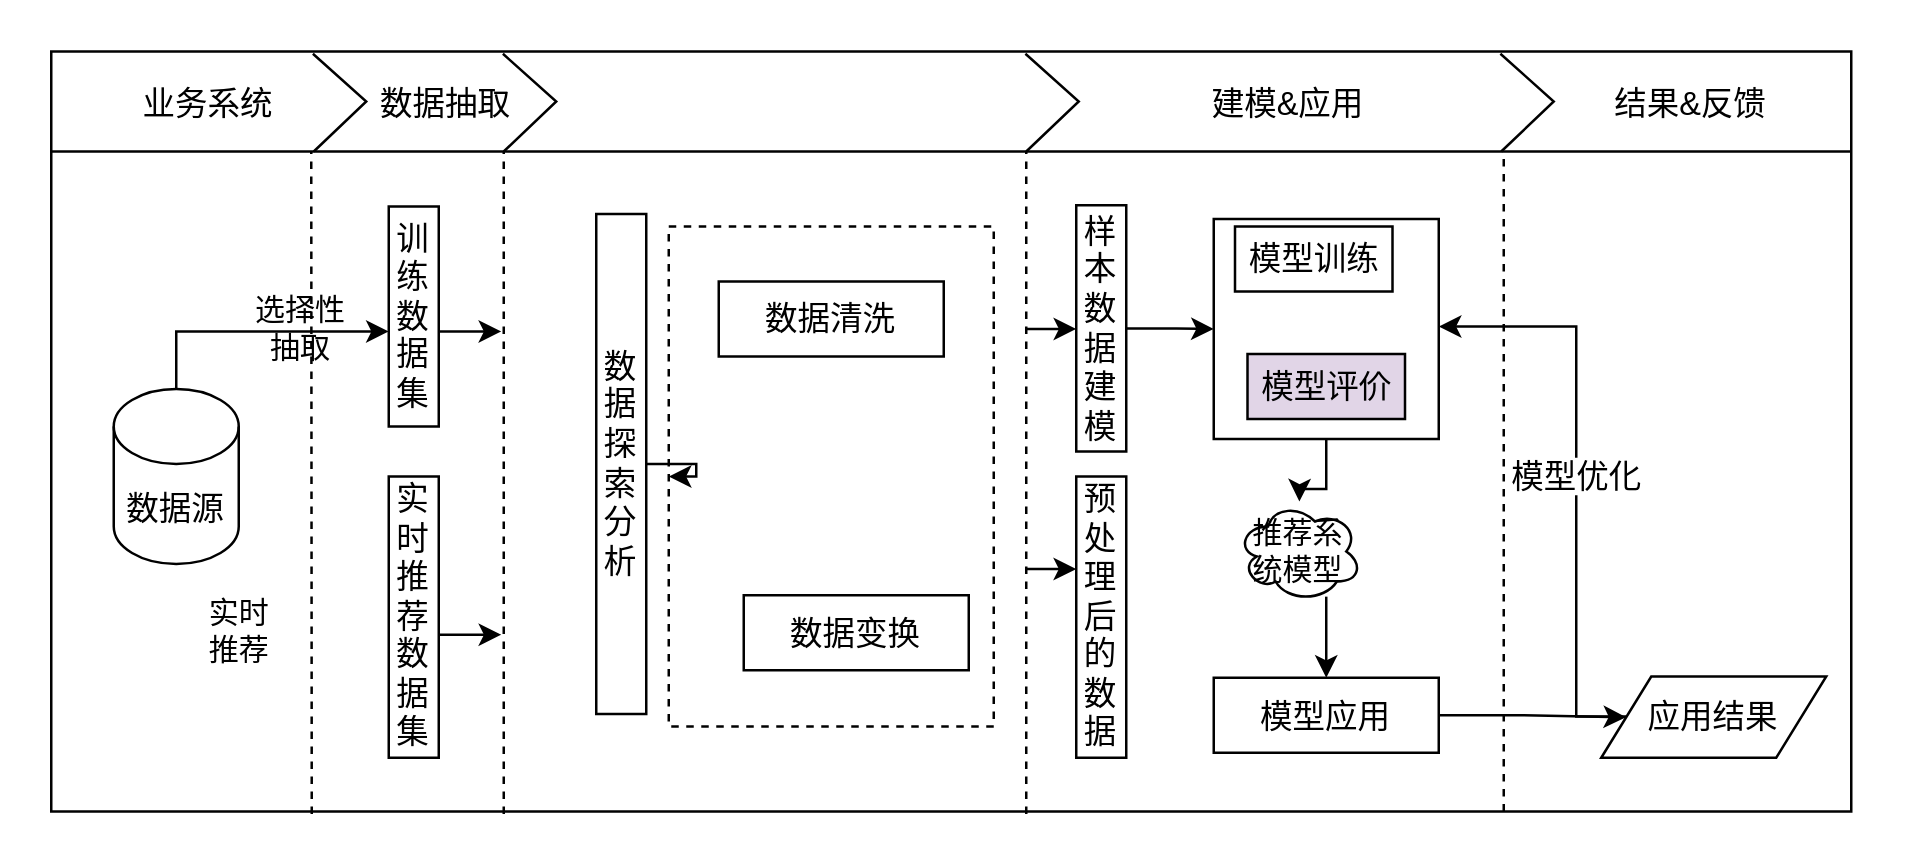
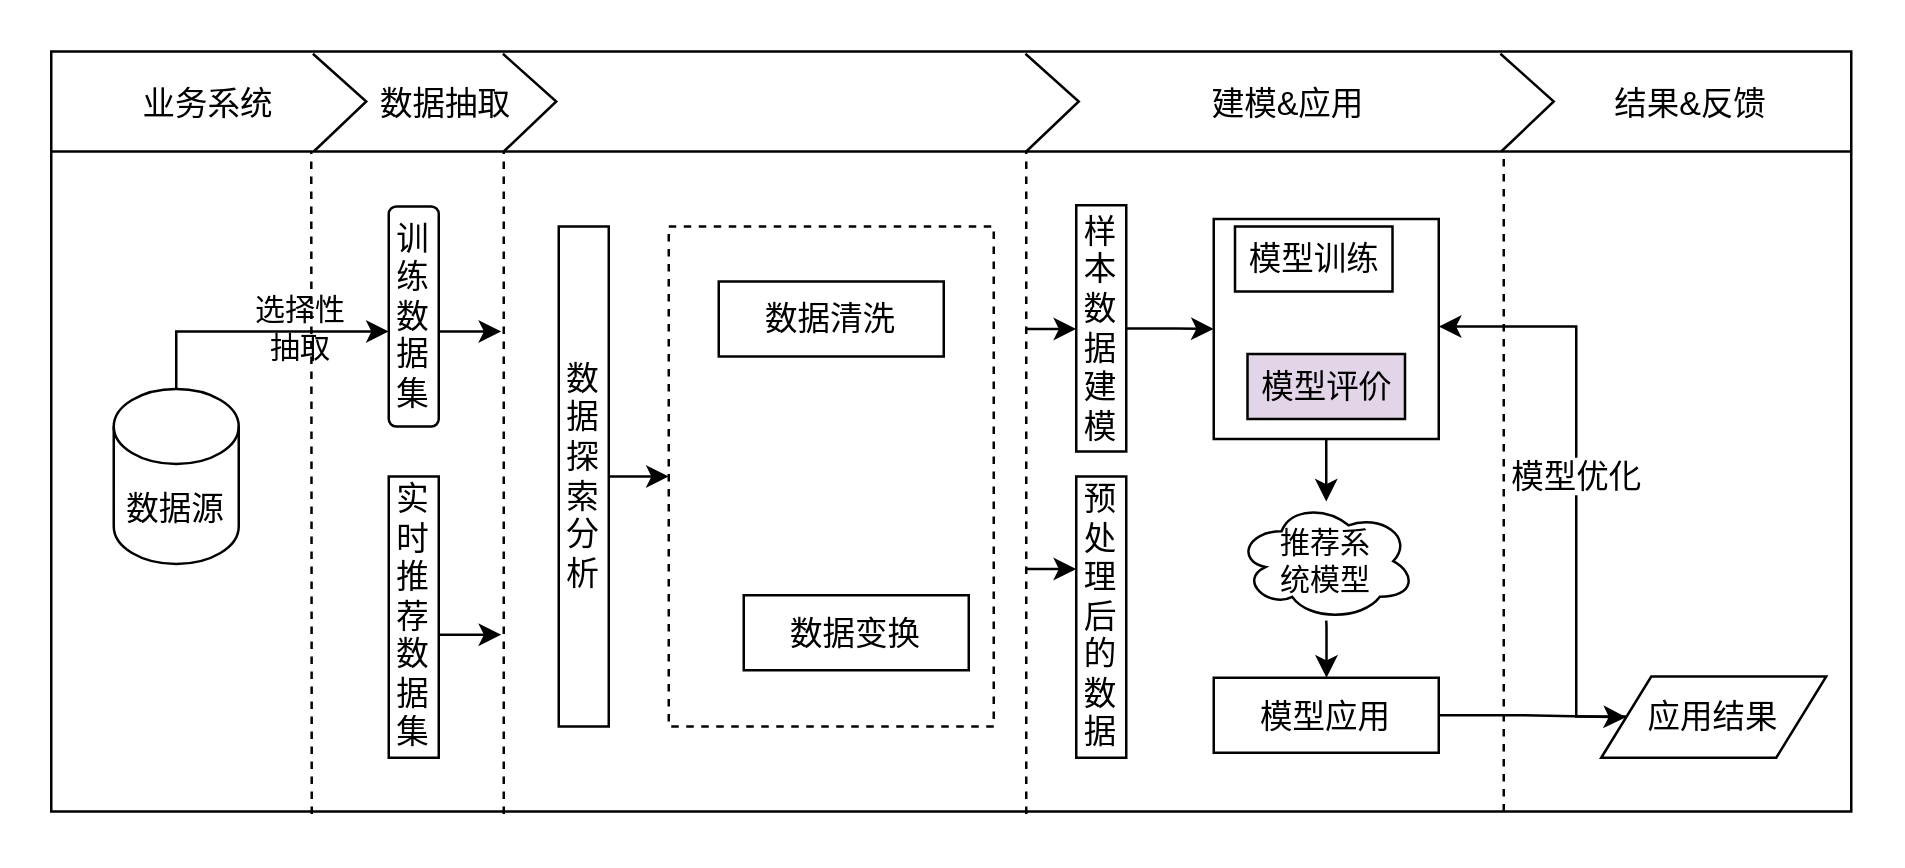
node "训练数据集": shape rectangle -> rounded rectangle
node "数据探索分析": moved (621, 464) -> (584, 476)
node "推荐系 统模型": size 125x100 -> 179x119
node "实时推荐": removed
